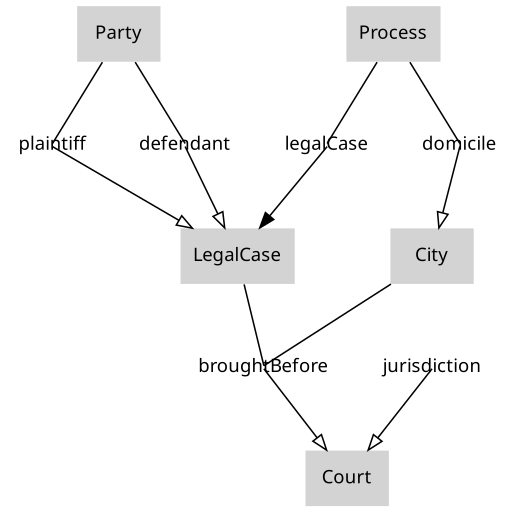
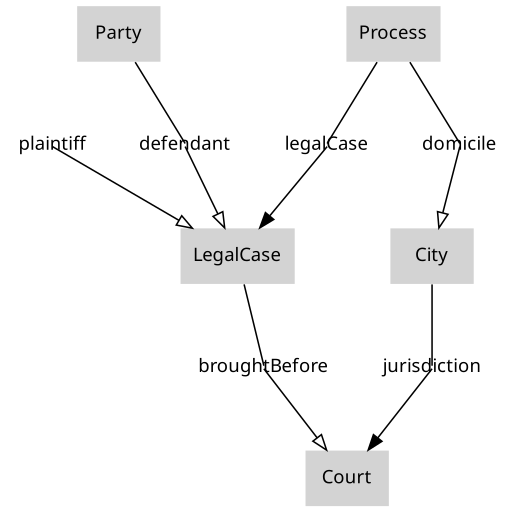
edge "Party" -- "plaintiff": removed
edge "City" -- "broughtBefore": now "City" -- "jurisdiction"
edge "jurisdiction" -> "Court": arrowhead onormal -> normal
